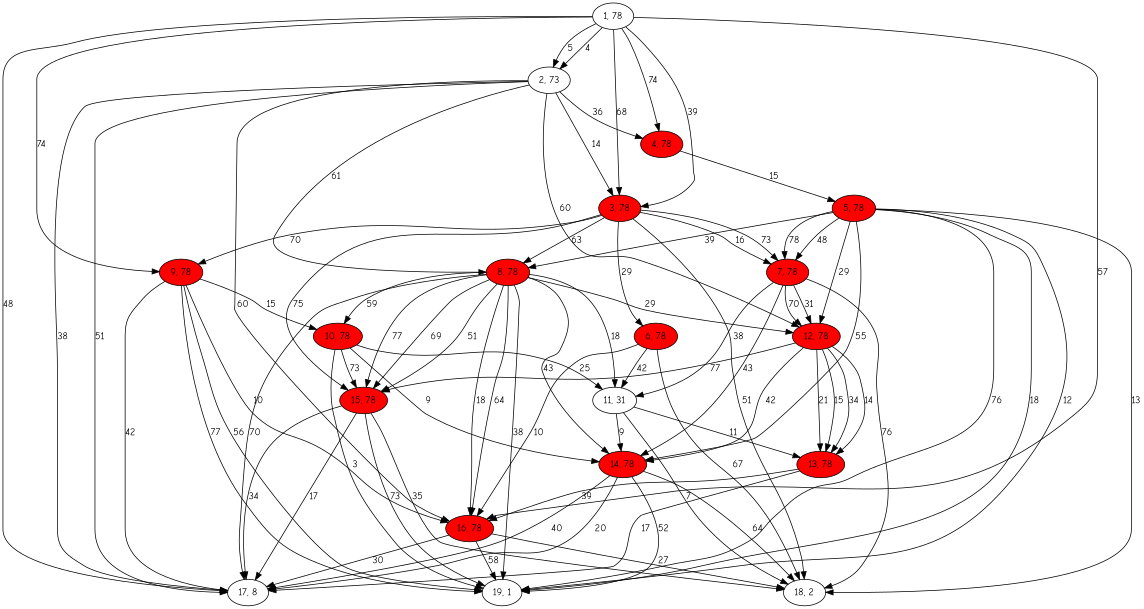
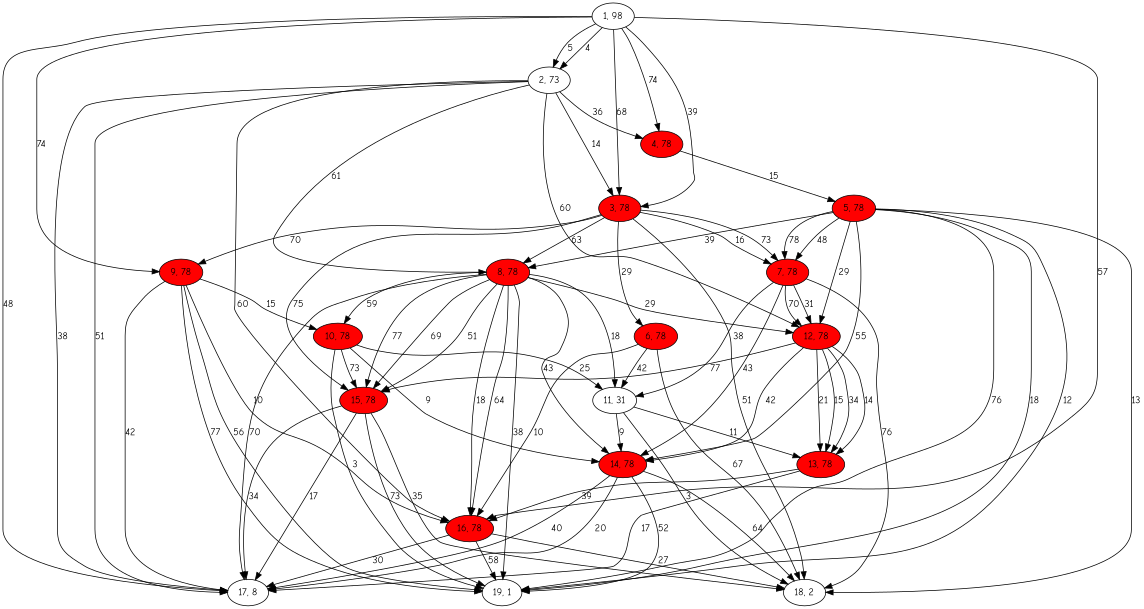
node "1, 78": label "1, 78" -> "1, 98"
edge "11, 31" -> "18, 2": label "7" -> "3"
